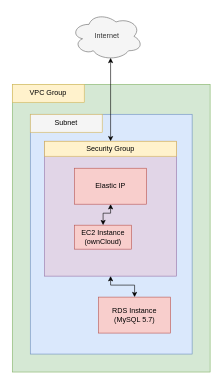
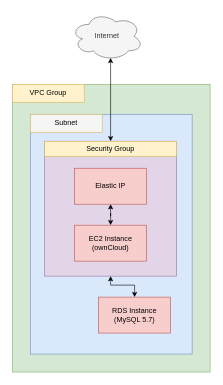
node "EC2 Instance (ownCloud)": size 57x24 -> 72x36
